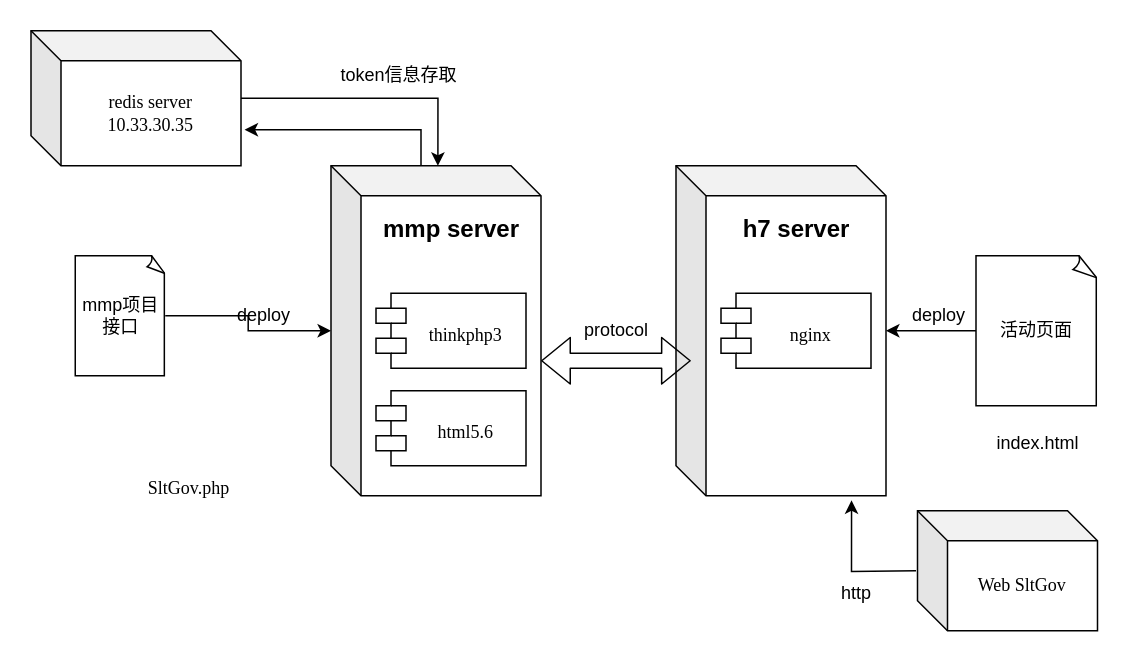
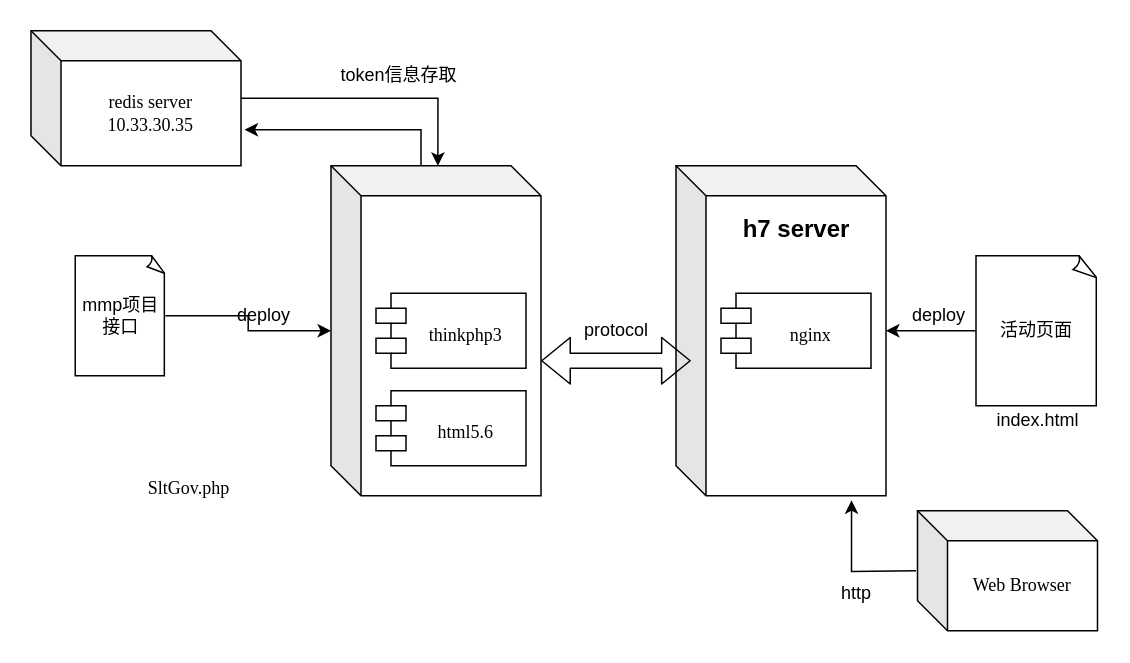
node "mmp server": removed
node "index.html": moved (1037, 443) -> (1037, 421)
node "Web SltGov": label "Web SltGov" -> "Web Browser"
